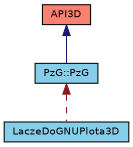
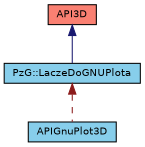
node "PzG::PzG": label "PzG::PzG" -> "PzG::LaczeDoGNUPlota"
node "LaczeDoGNUPlota3D": label "LaczeDoGNUPlota3D" -> "APIGnuPlot3D"
